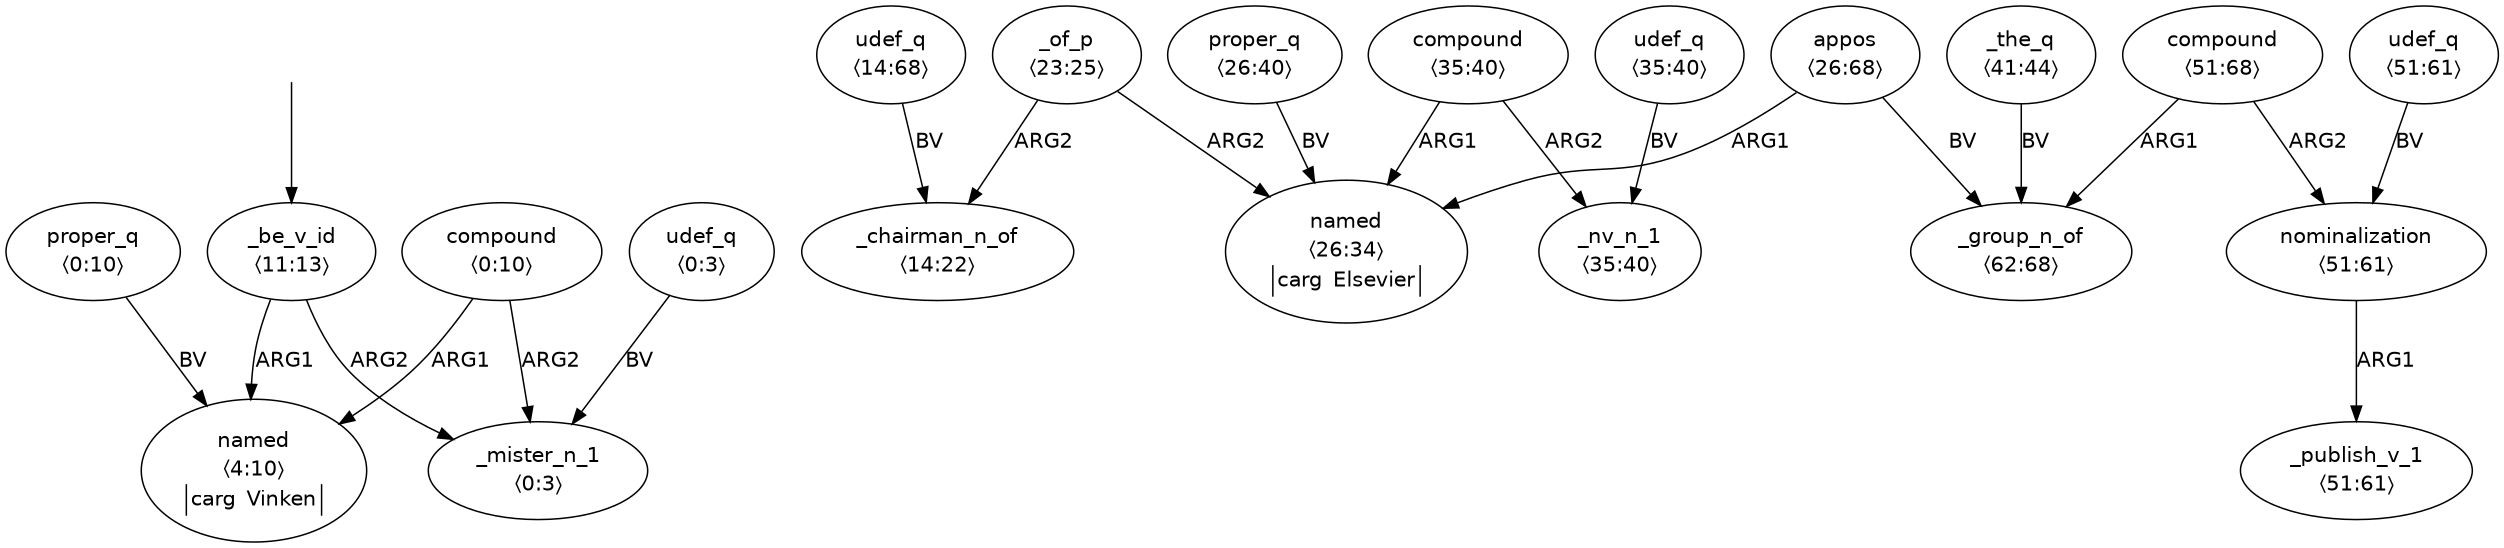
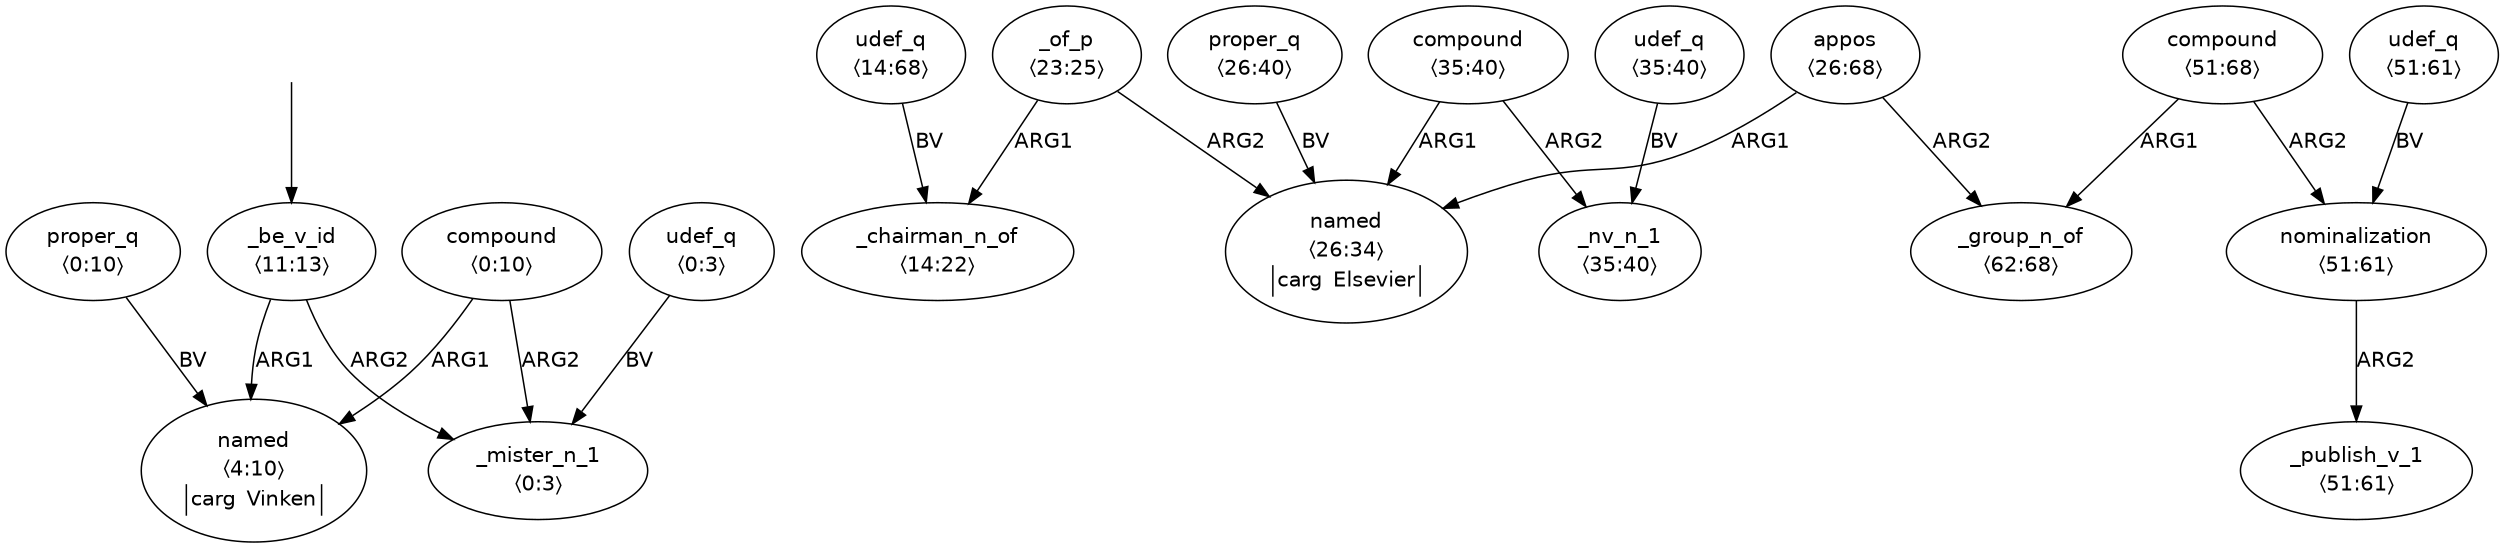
node "_the_q": removed
edge "_of_p" -> "_chairman_n_of": label "ARG2" -> "ARG1"
edge "appos" -> "_group_n_of": label "BV" -> "ARG2"
edge "nominalization" -> "_publish_v_1": label "ARG1" -> "ARG2"
